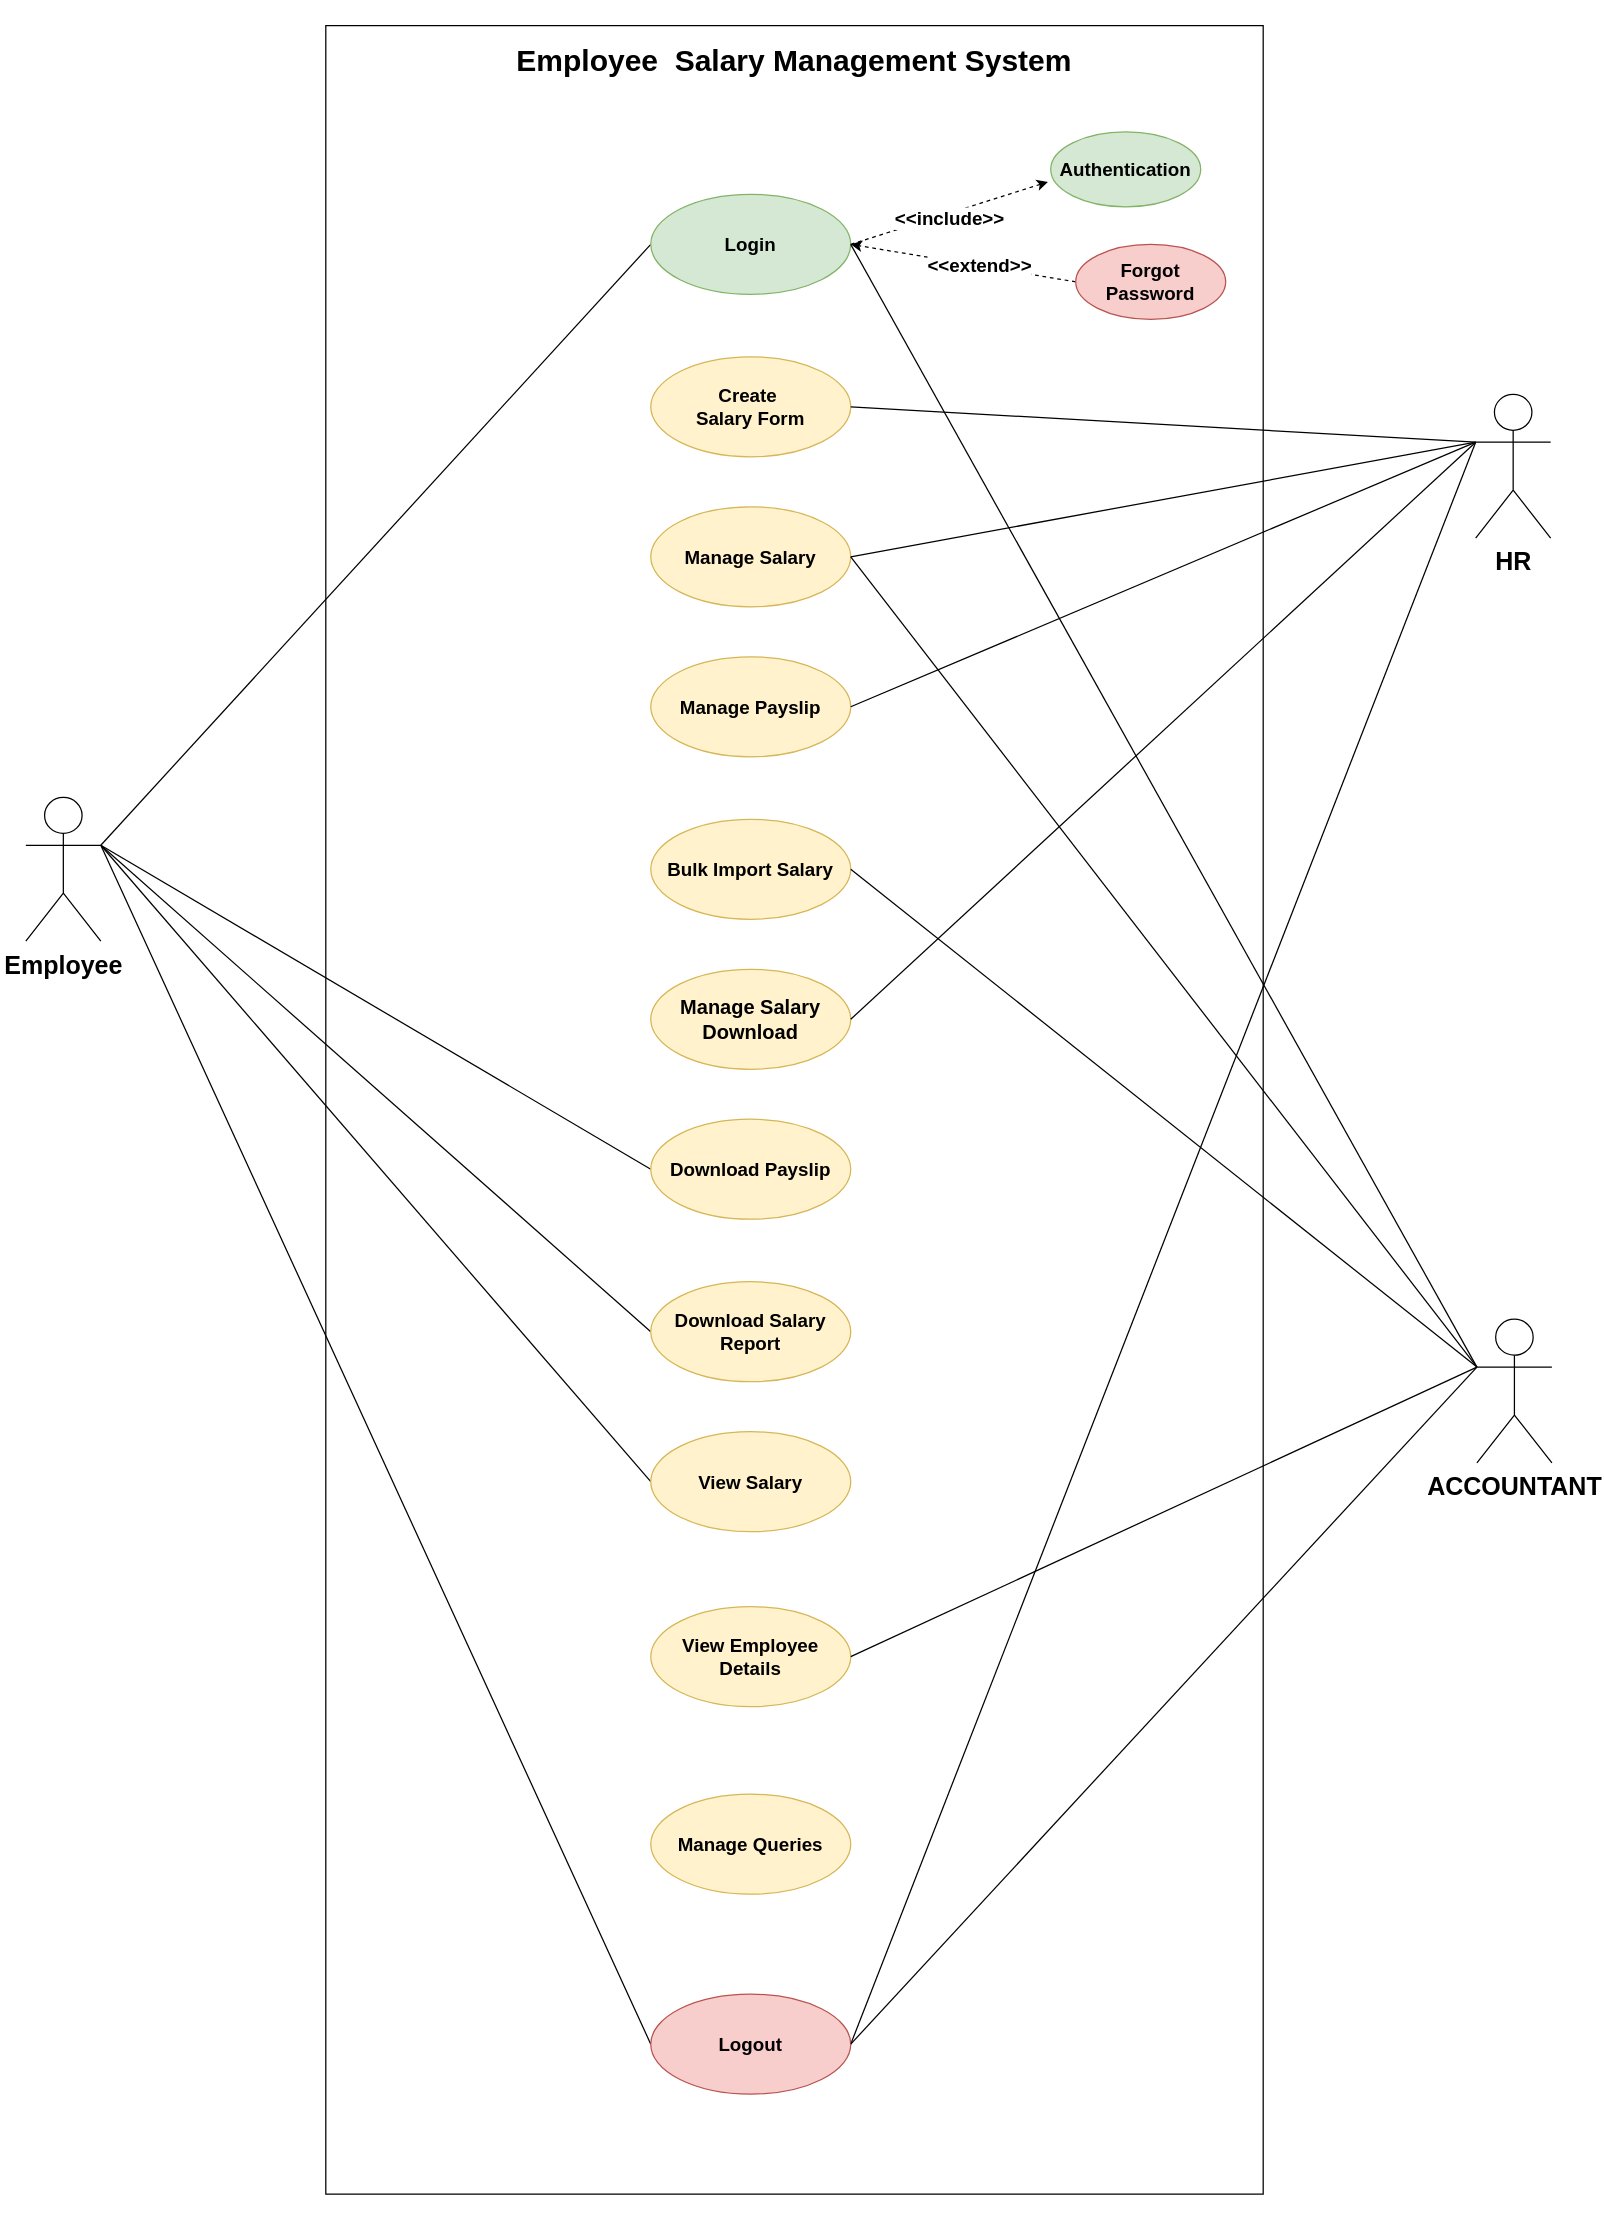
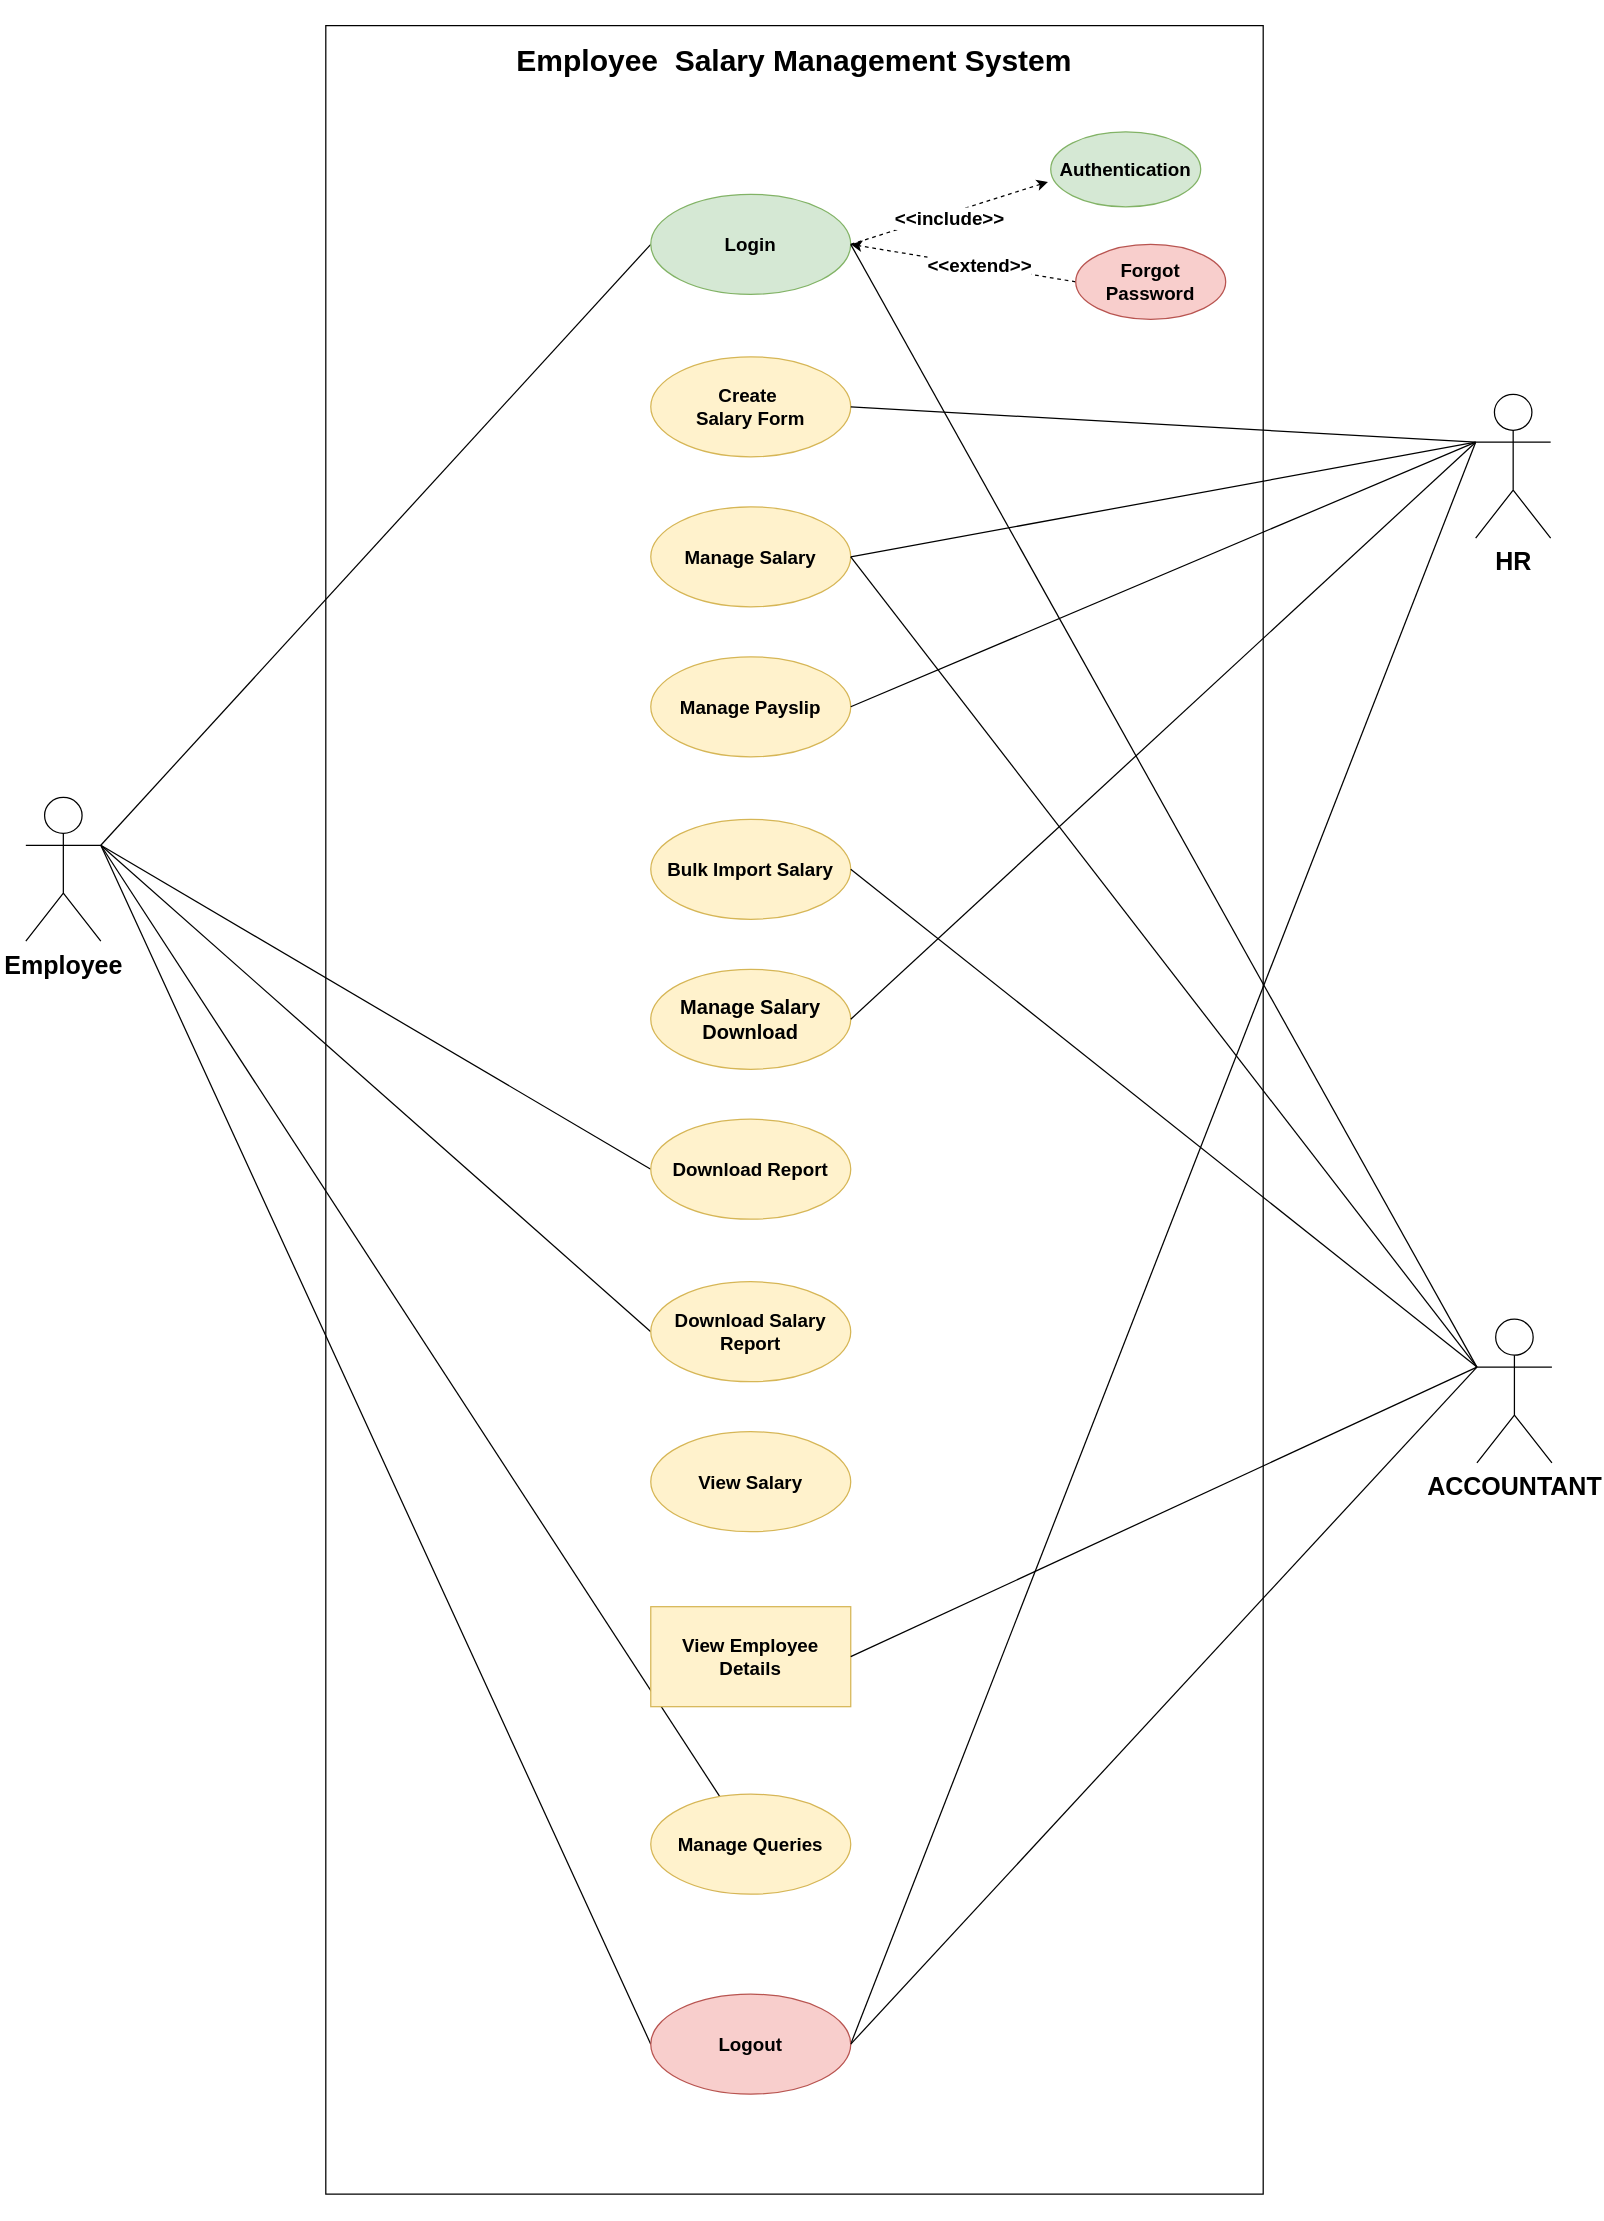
edge "Employee" -- "View Salary": now "Employee" -- "Manage Queries"
node "Download Payslip": label "Download Payslip" -> "Download Report"
node "View Employee Details": shape ellipse -> rectangle
